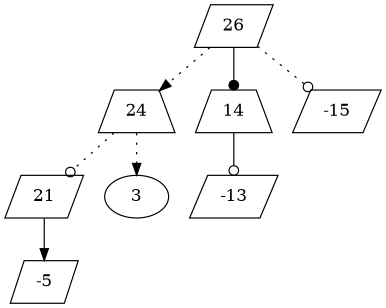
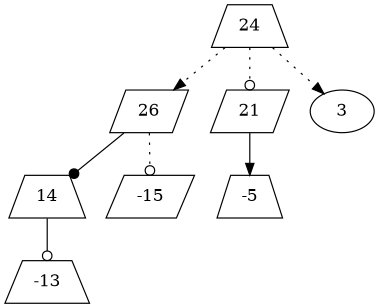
edge "26" -> "24": reversed
node "-13": shape parallelogram -> trapezium
node "-5": shape parallelogram -> trapezium
